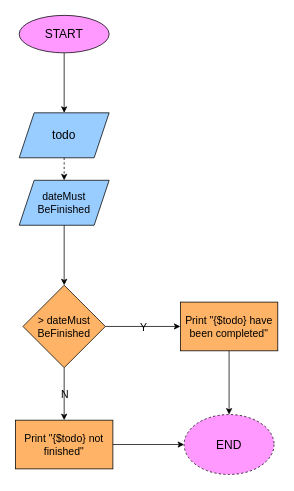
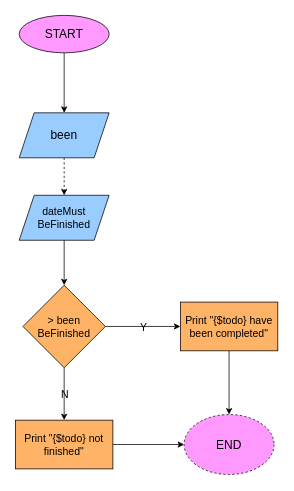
node "todo": label "todo" -> "been"
node "dateMust BeFinished": moved (64, 203) -> (64, 218)
node "> dateMust BeFinished": label "> dateMust BeFinished" -> "> been BeFinished"
